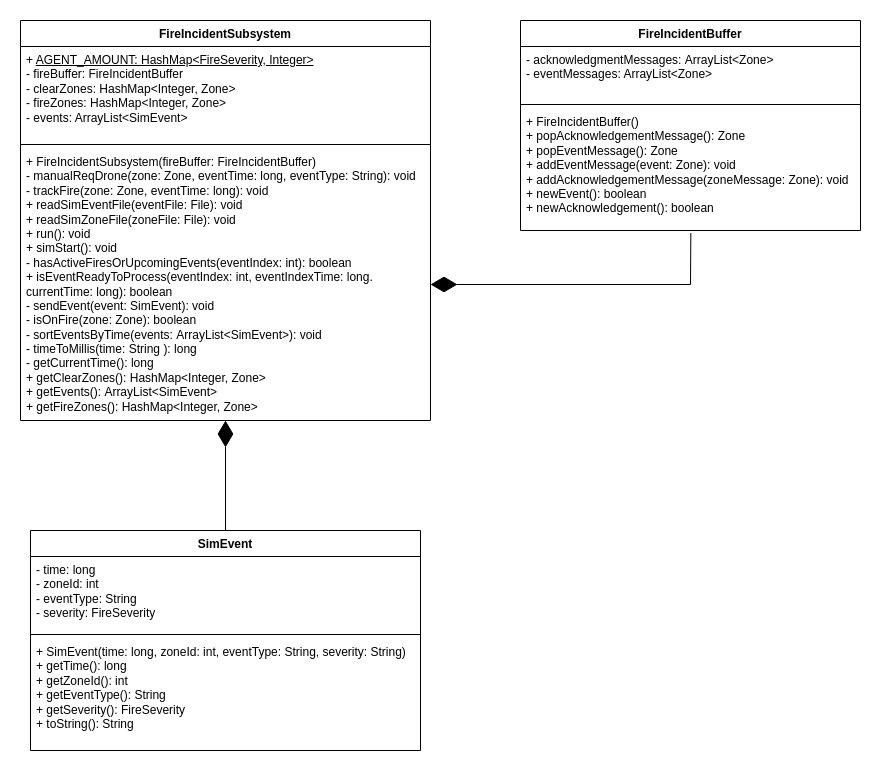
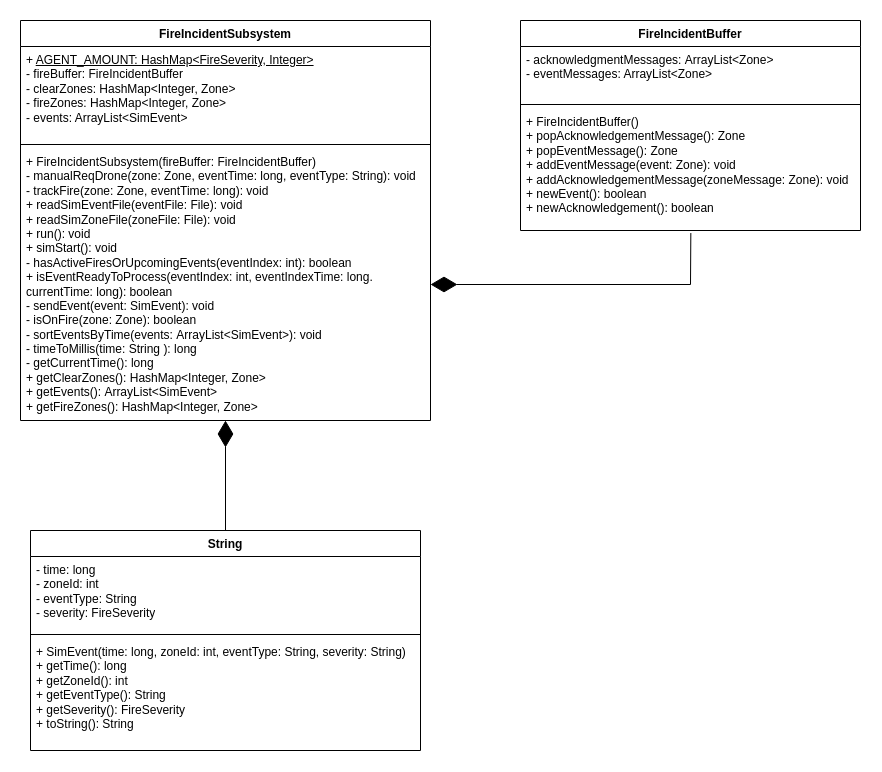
node "SimEvent": label "SimEvent" -> "String"
